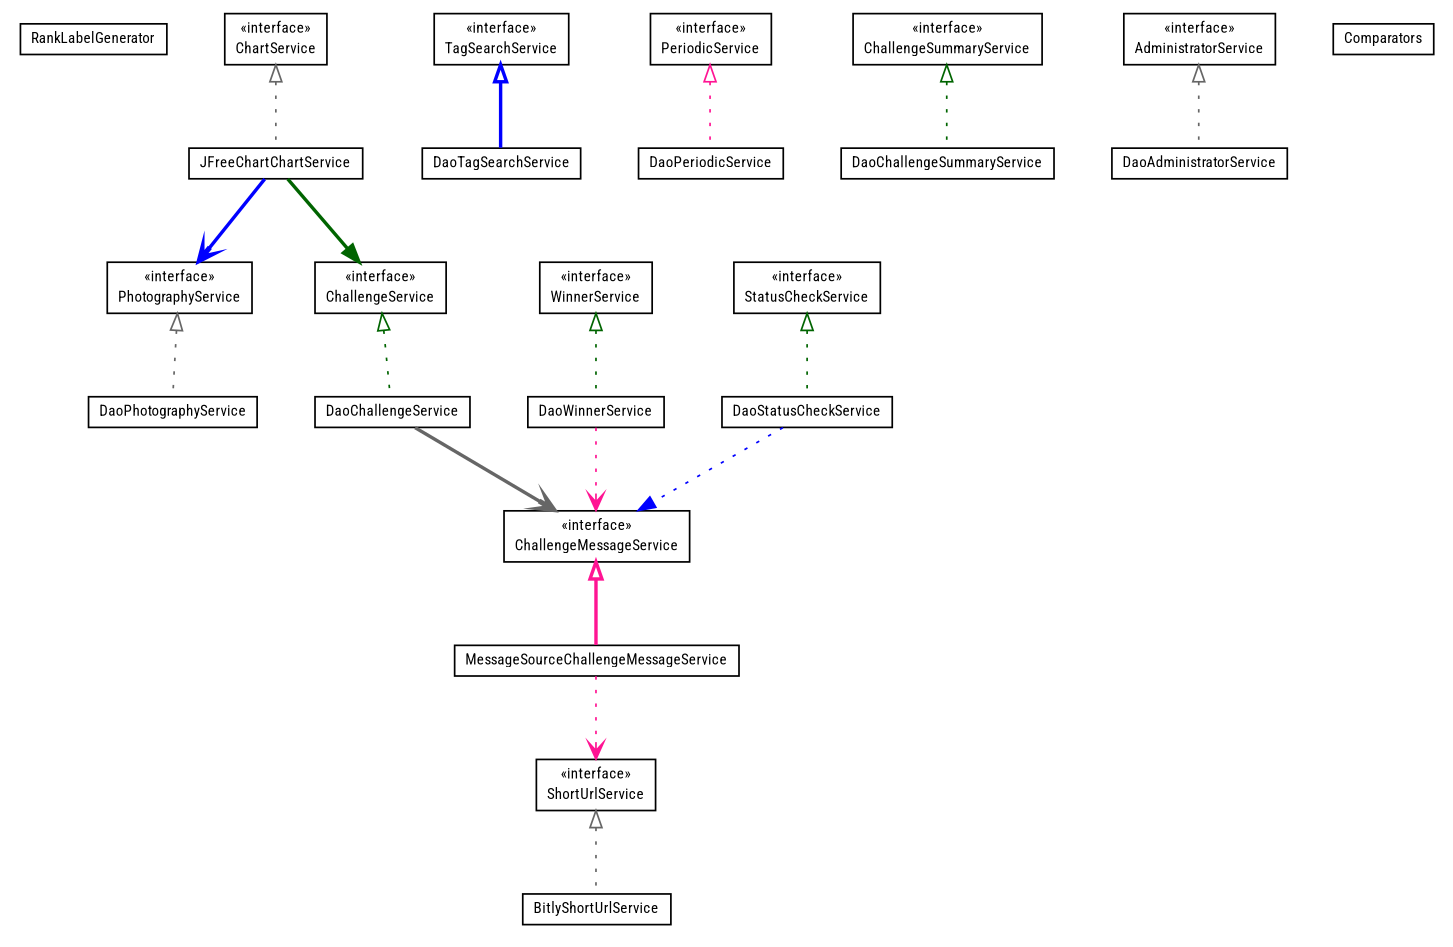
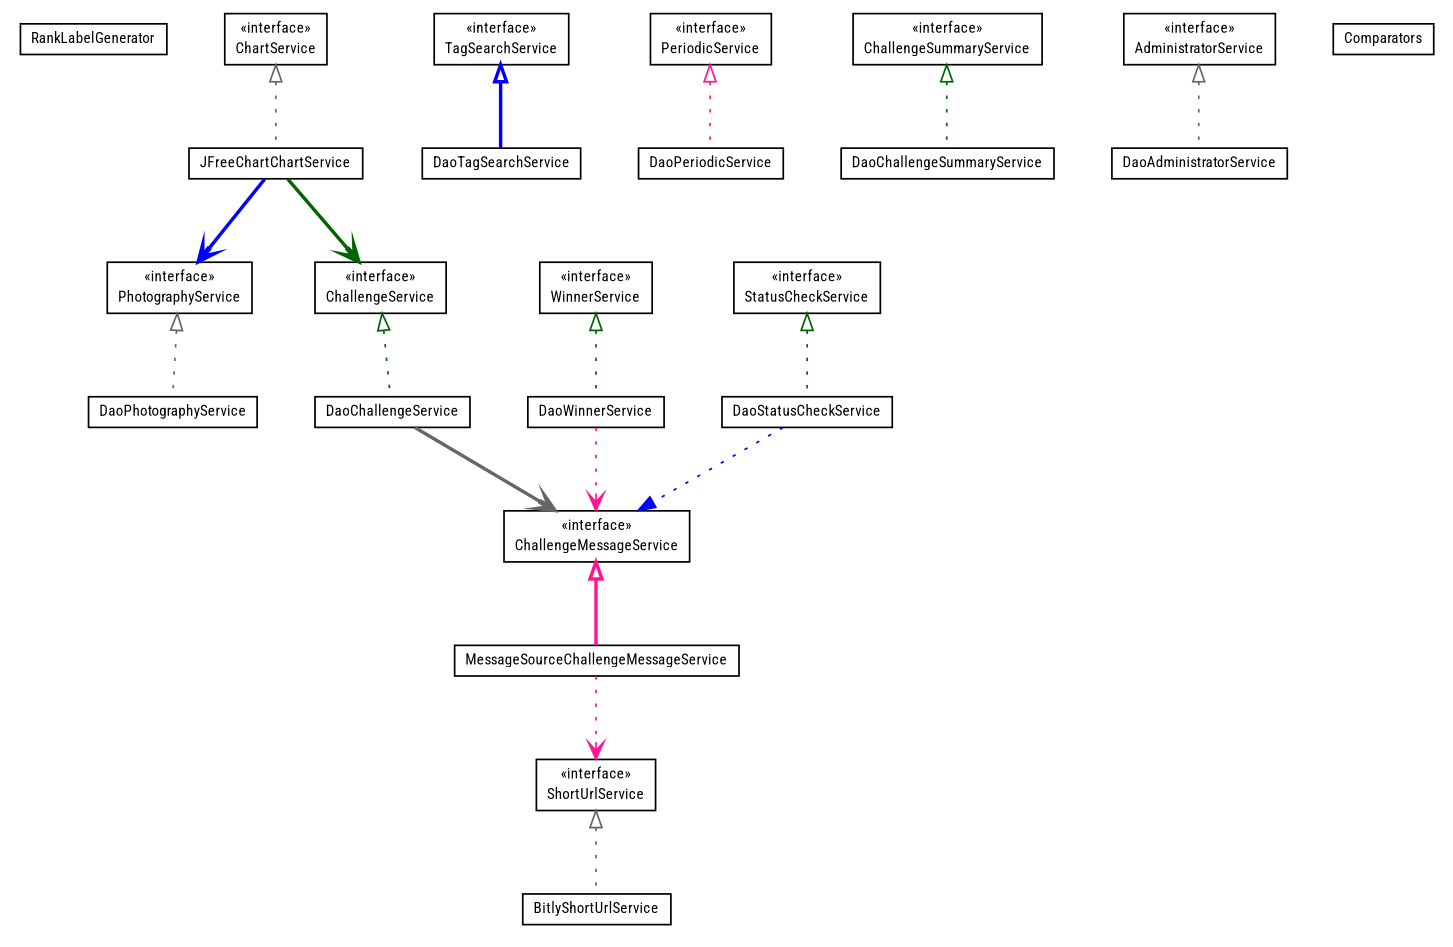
edge "JFreeChartChartService" -> "ChallengeService": arrowhead normal -> open
